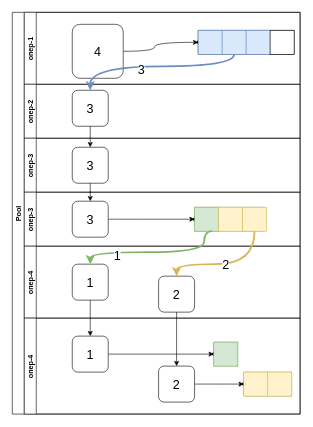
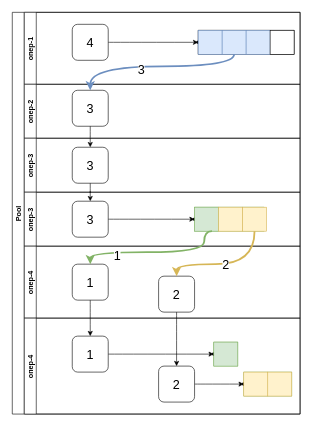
node "4": size 51x54 -> 36x36
